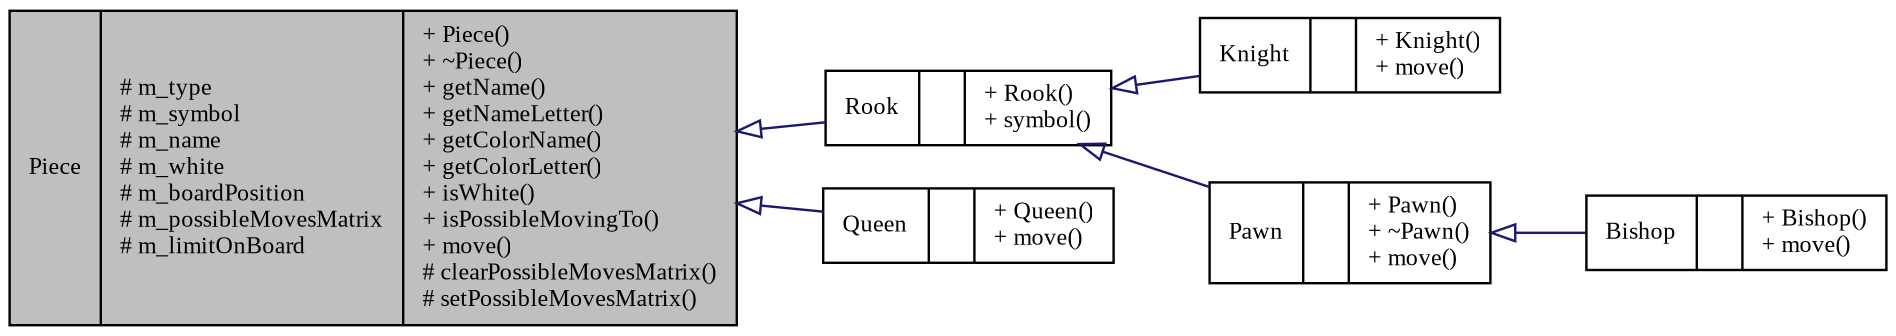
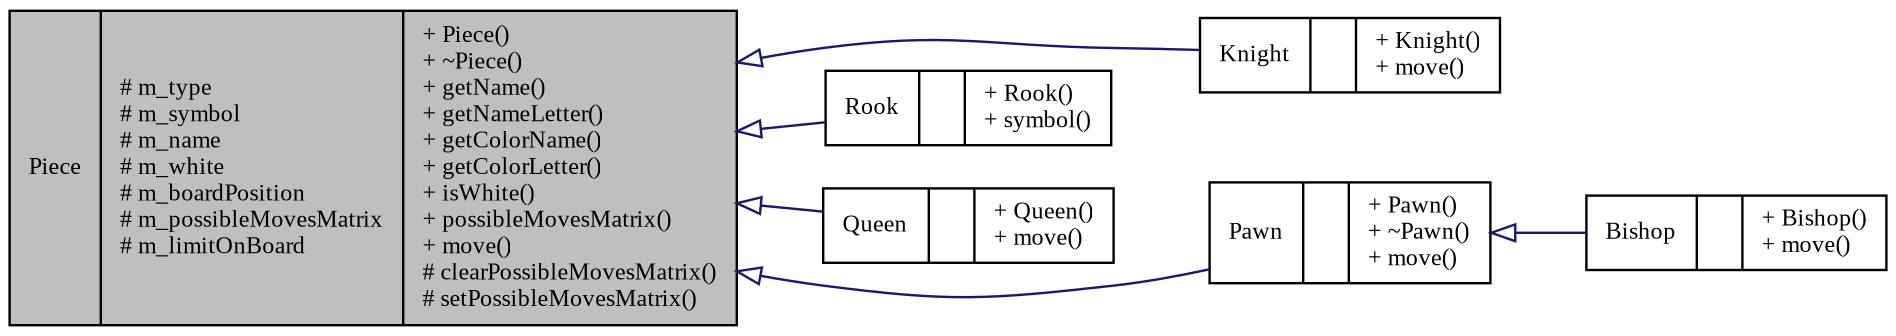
edge "Knight" -> "Rook": now "Knight" -> "Piece"
edge "Pawn" -> "Rook": now "Pawn" -> "Piece"
node "Piece": text "+ isPossibleMovingTo()" -> "+ possibleMovesMatrix()"
